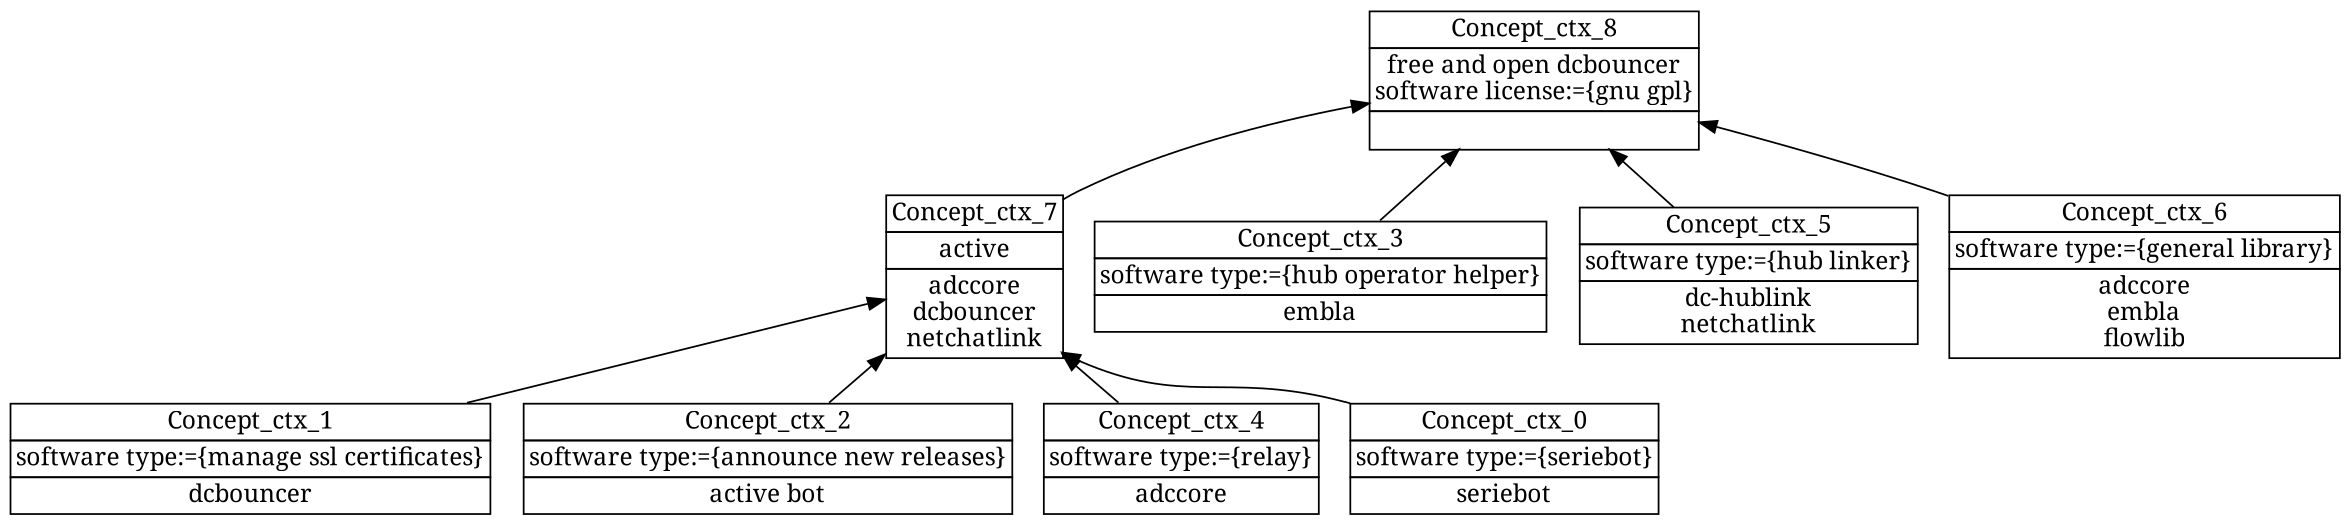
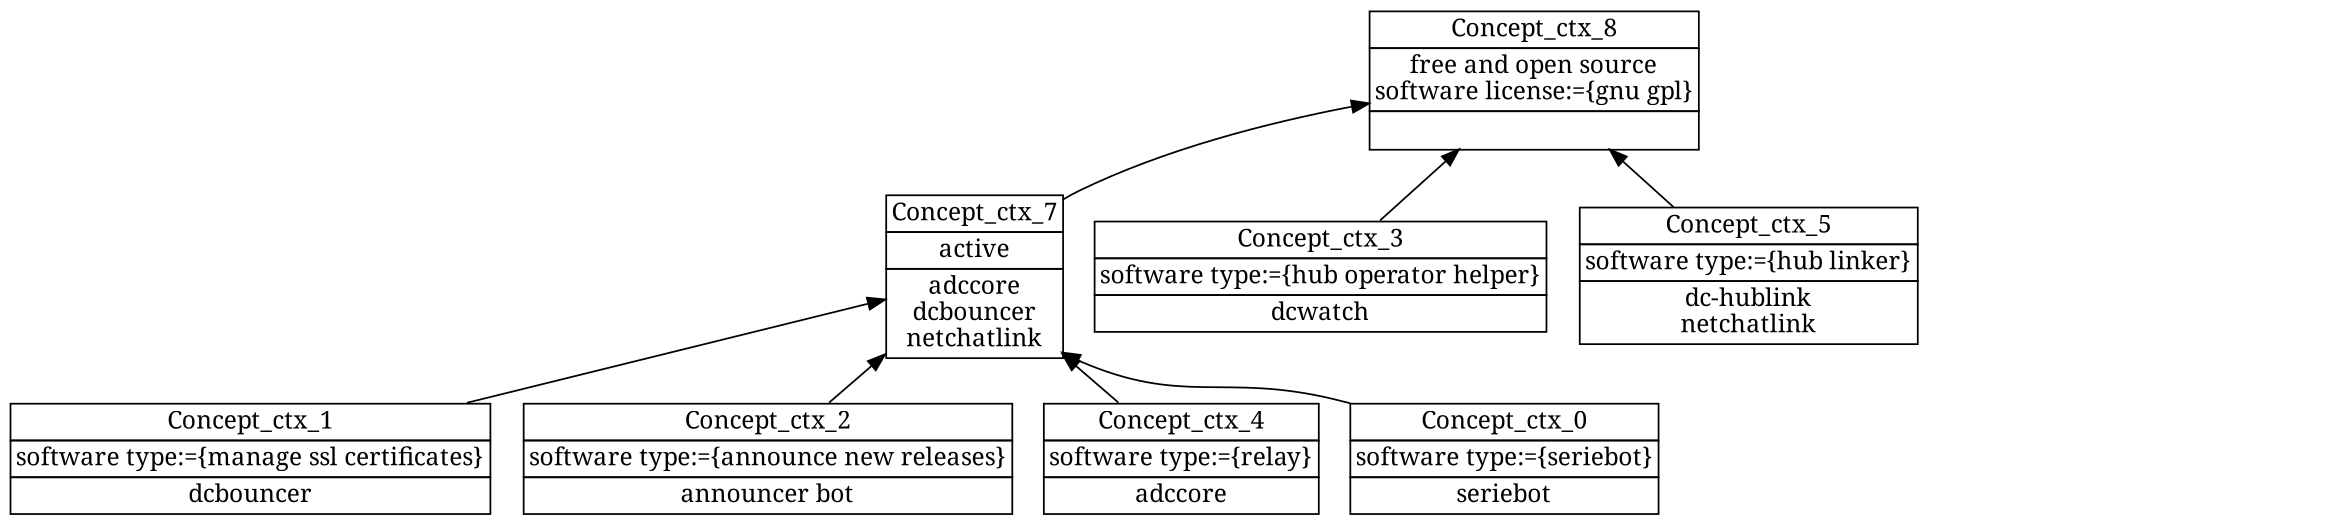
node "Concept_ctx_8": text "free and open dcbouncer" -> "free and open source"
node "Concept_ctx_6": removed
node "Concept_ctx_3": text "embla" -> "dcwatch"
node "Concept_ctx_2": text "active bot" -> "announcer bot"
